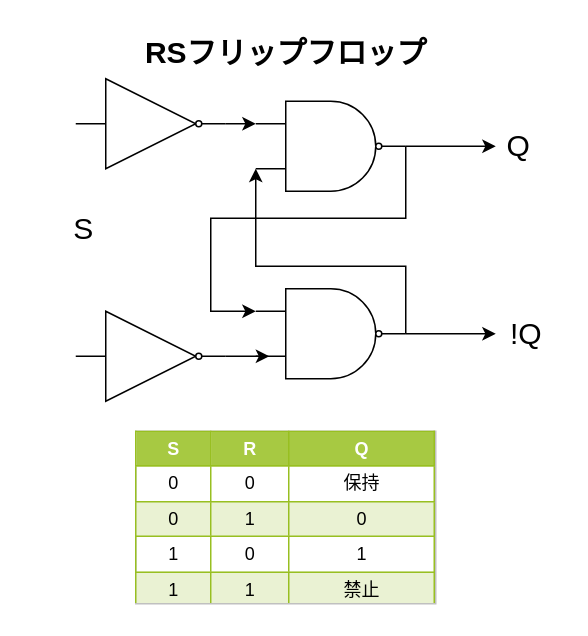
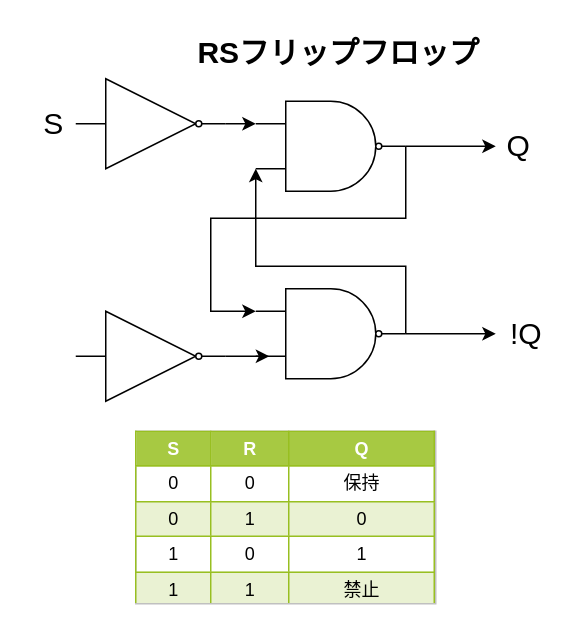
node "RSフリップフロップ": moved (286, 46) -> (338, 46)
node "S": moved (83, 221) -> (53, 116)
